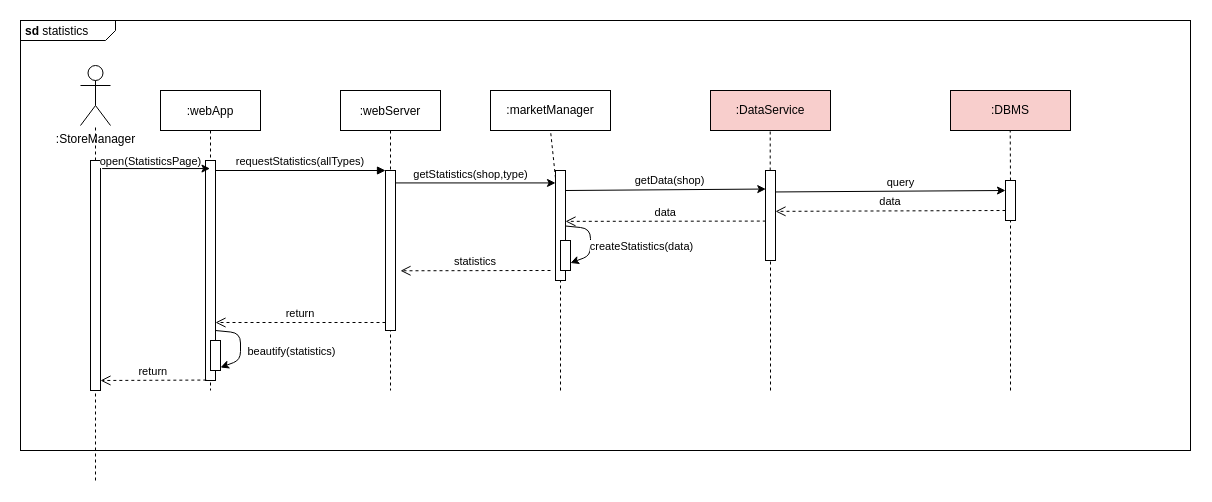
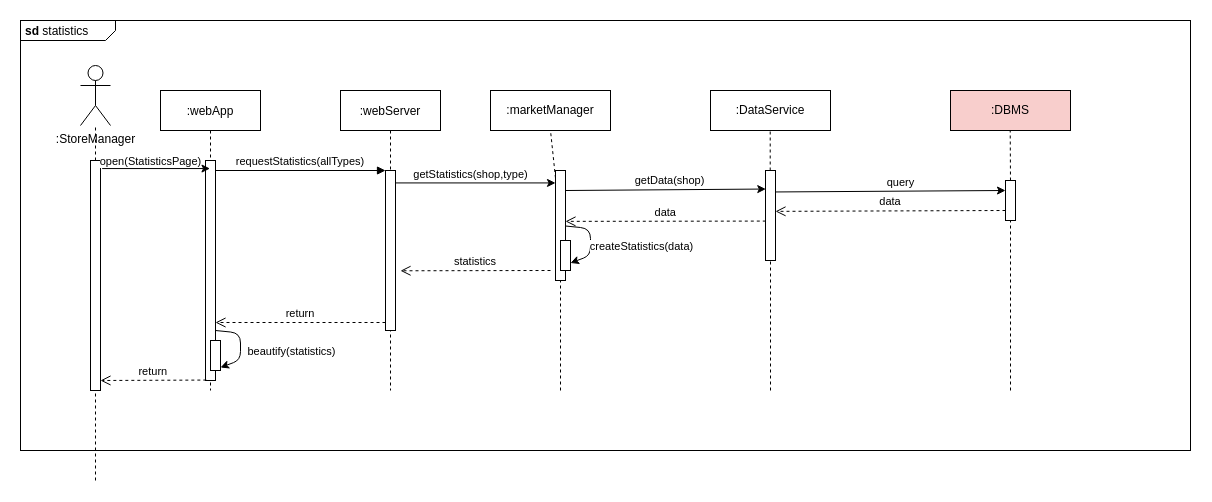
node ":DataService": fillcolor #f8cecc -> #ffffff
